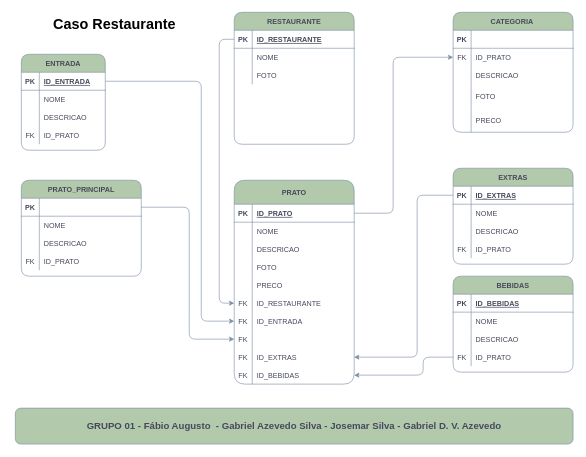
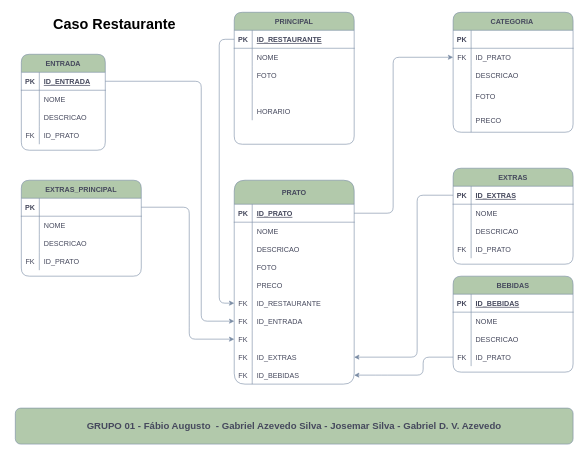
node "RESTAURANTE": label "RESTAURANTE" -> "PRINCIPAL"
node "HORARIO": added
node "PRATO_PRINCIPAL": label "PRATO_PRINCIPAL" -> "EXTRAS_PRINCIPAL"
